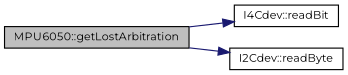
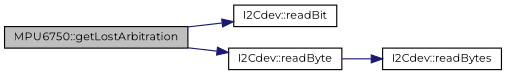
node "I4Cdev::readBit": label "I4Cdev::readBit" -> "I2Cdev::readBit"
node "MPU6050::getLostArbitration": label "MPU6050::getLostArbitration" -> "MPU6750::getLostArbitration"
node "I2Cdev::readBytes": added
